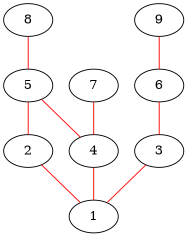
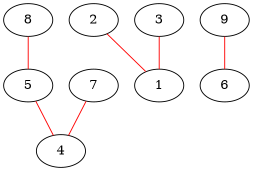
edge "5" -- "2": removed
edge "6" -- "3": removed
edge "4" -- "1": removed
